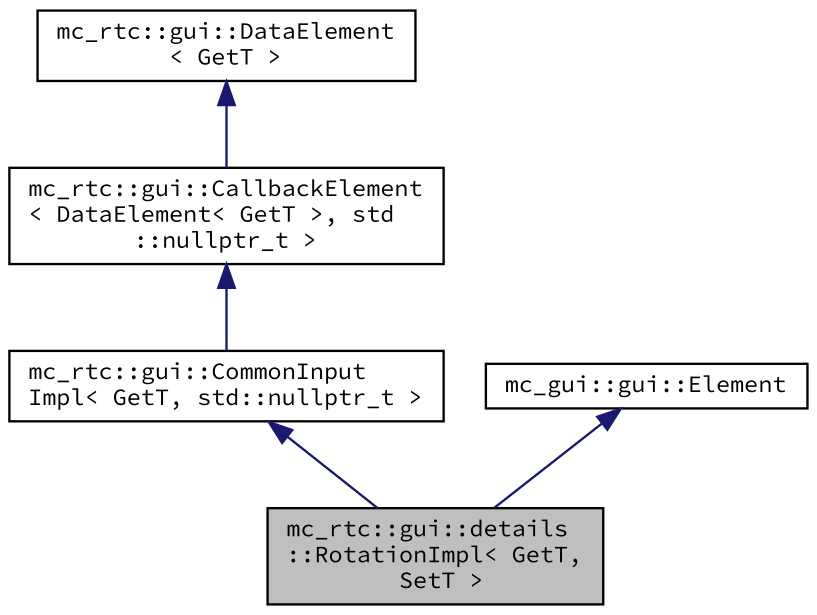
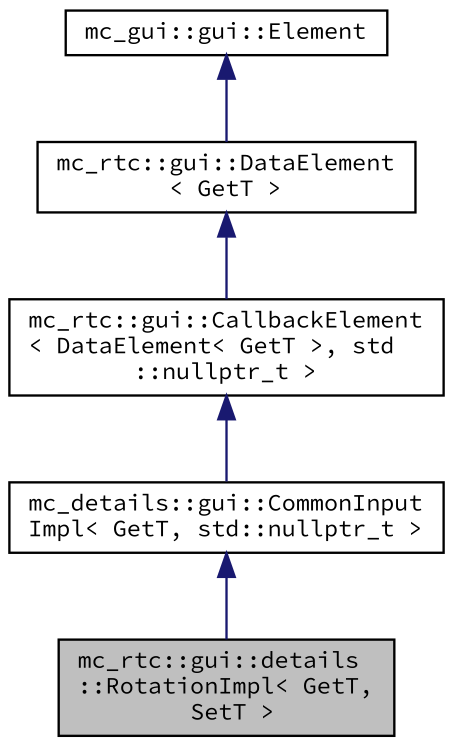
node "mc_rtc::gui::CommonInput Impl< GetT, std::nullptr_t >": label "mc_rtc::gui::CommonInput Impl< GetT, std::nullptr_t >" -> "mc_details::gui::CommonInput Impl< GetT, std::nullptr_t >"
edge "mc_rtc::gui::details ::RotationImpl< GetT, SetT >" -> "mc_gui::gui::Element": now "mc_rtc::gui::DataElement < GetT >" -> "mc_gui::gui::Element"
